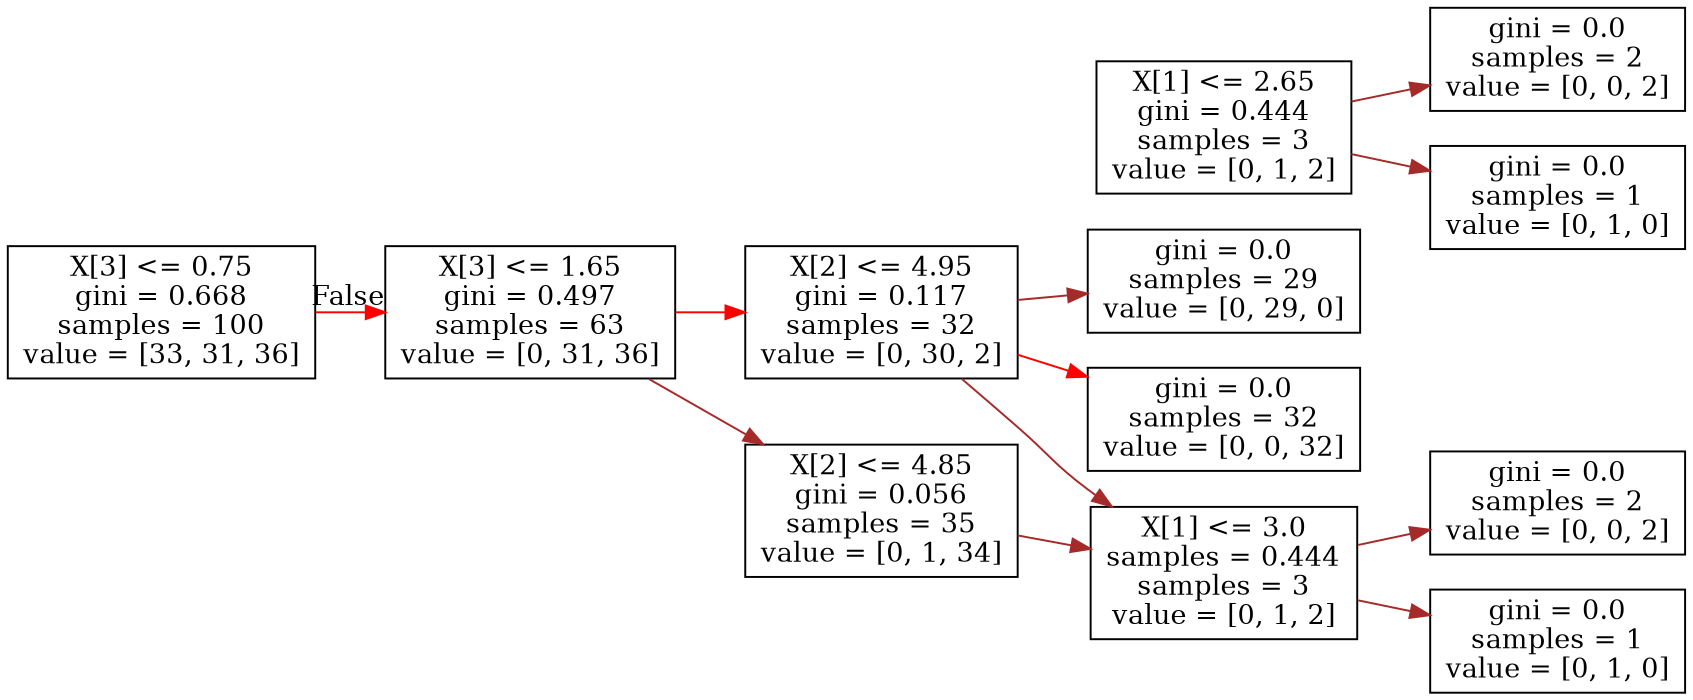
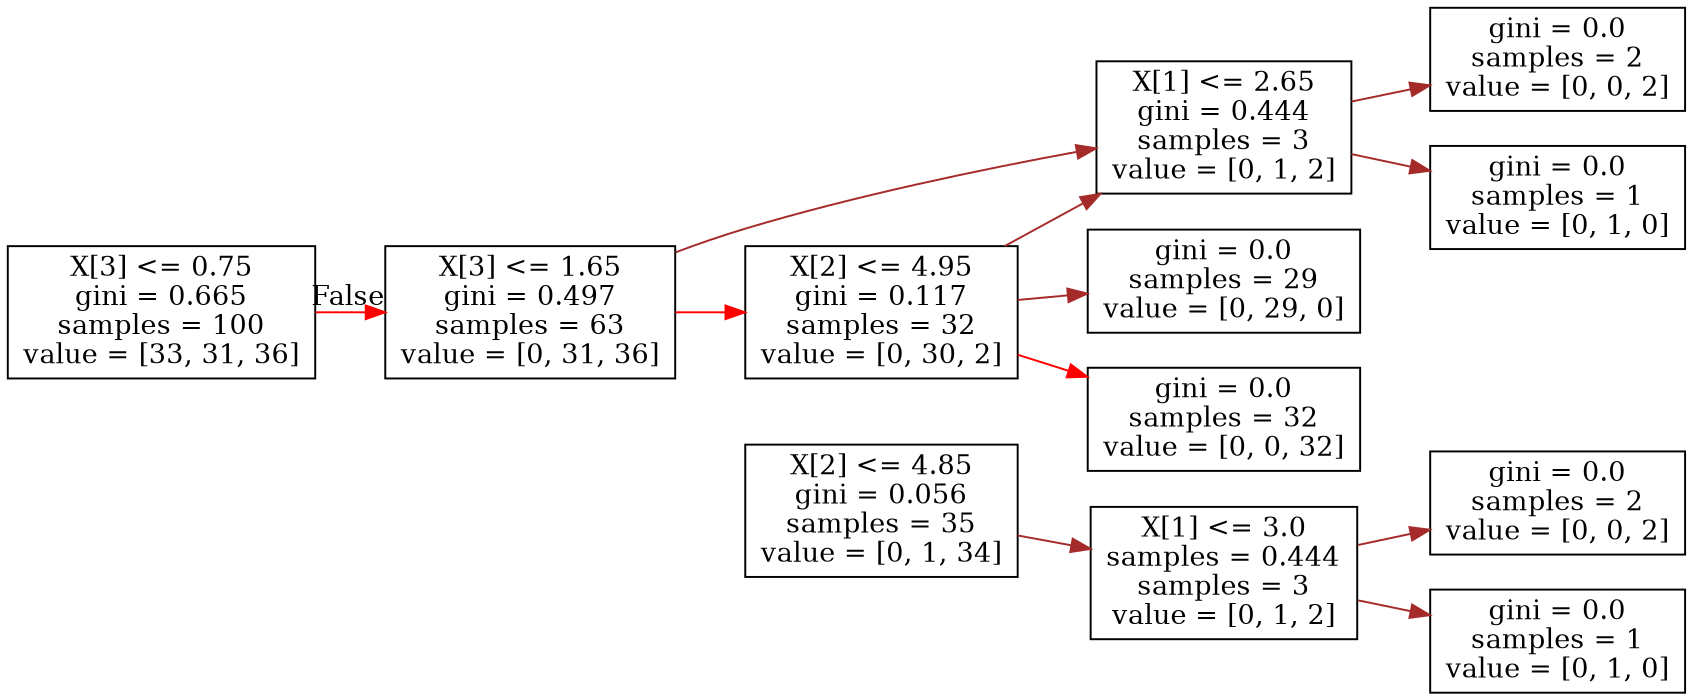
node "X[3] <= 0.75 gini = 0.668 samples = 100 value = [33, 31, 36]": label "X[3] <= 0.75 gini = 0.668 samples = 100 value = [33, 31, 36]" -> "X[3] <= 0.75 gini = 0.665 samples = 100 value = [33, 31, 36]"
edge "X[3] <= 1.65 gini = 0.497 samples = 63 value = [0, 31, 36]" -> "X[2] <= 4.85 gini = 0.056 samples = 35 value = [0, 1, 34]": now "X[3] <= 1.65 gini = 0.497 samples = 63 value = [0, 31, 36]" -> "X[1] <= 2.65 gini = 0.444 samples = 3 value = [0, 1, 2]"
edge "X[2] <= 4.95 gini = 0.117 samples = 32 value = [0, 30, 2]" -> "X[1] <= 3.0 samples = 0.444 samples = 3 value = [0, 1, 2]": now "X[2] <= 4.95 gini = 0.117 samples = 32 value = [0, 30, 2]" -> "X[1] <= 2.65 gini = 0.444 samples = 3 value = [0, 1, 2]"
